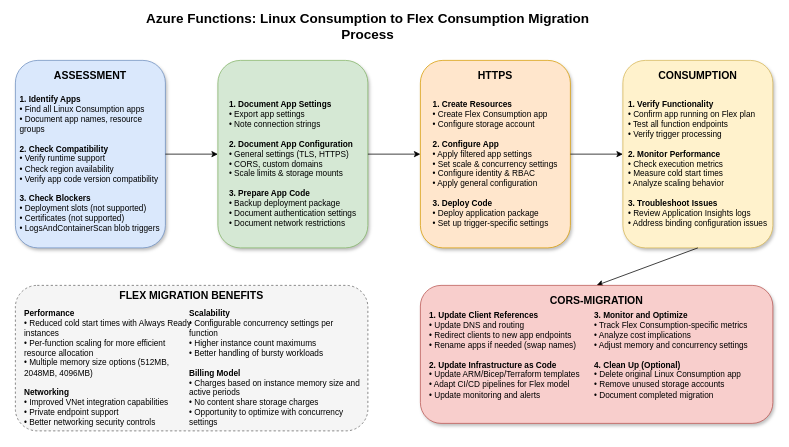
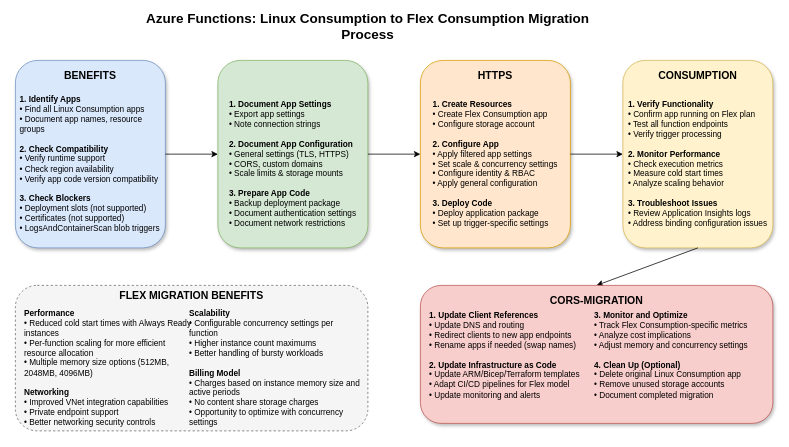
node "ASSESSMENT": label "ASSESSMENT" -> "BENEFITS"
